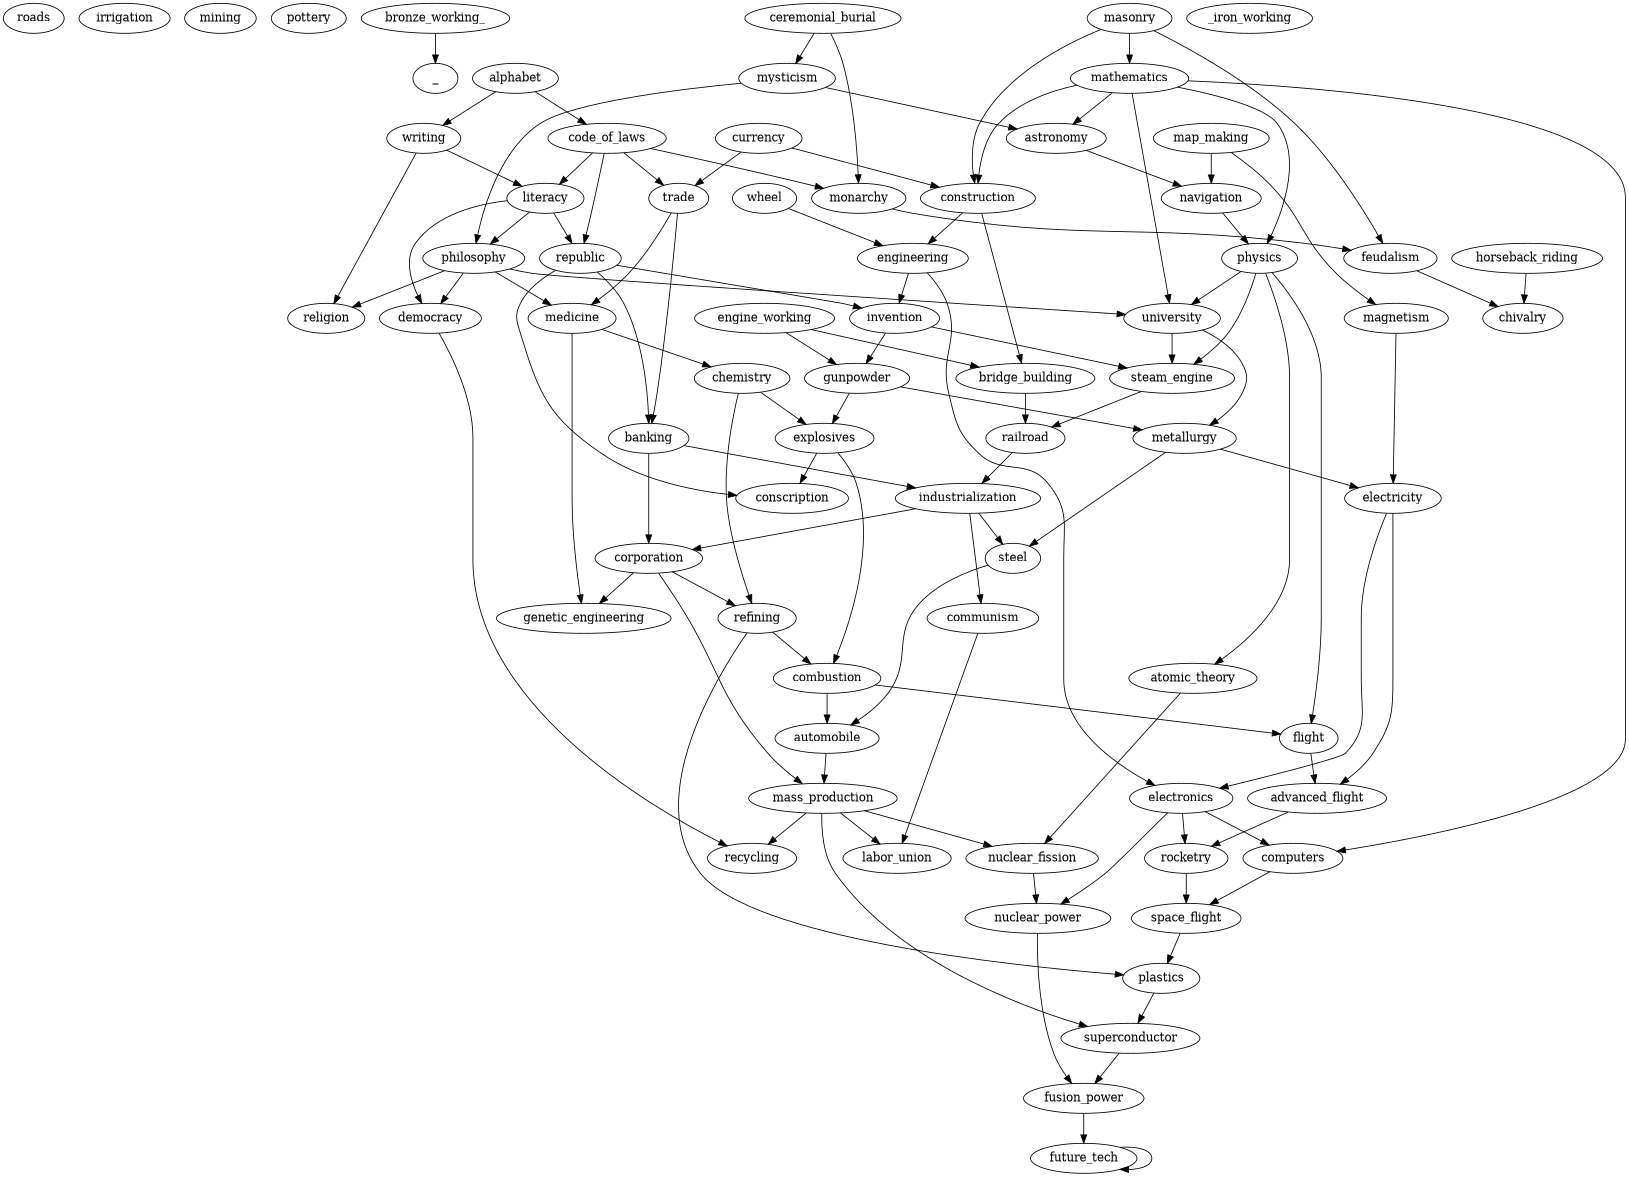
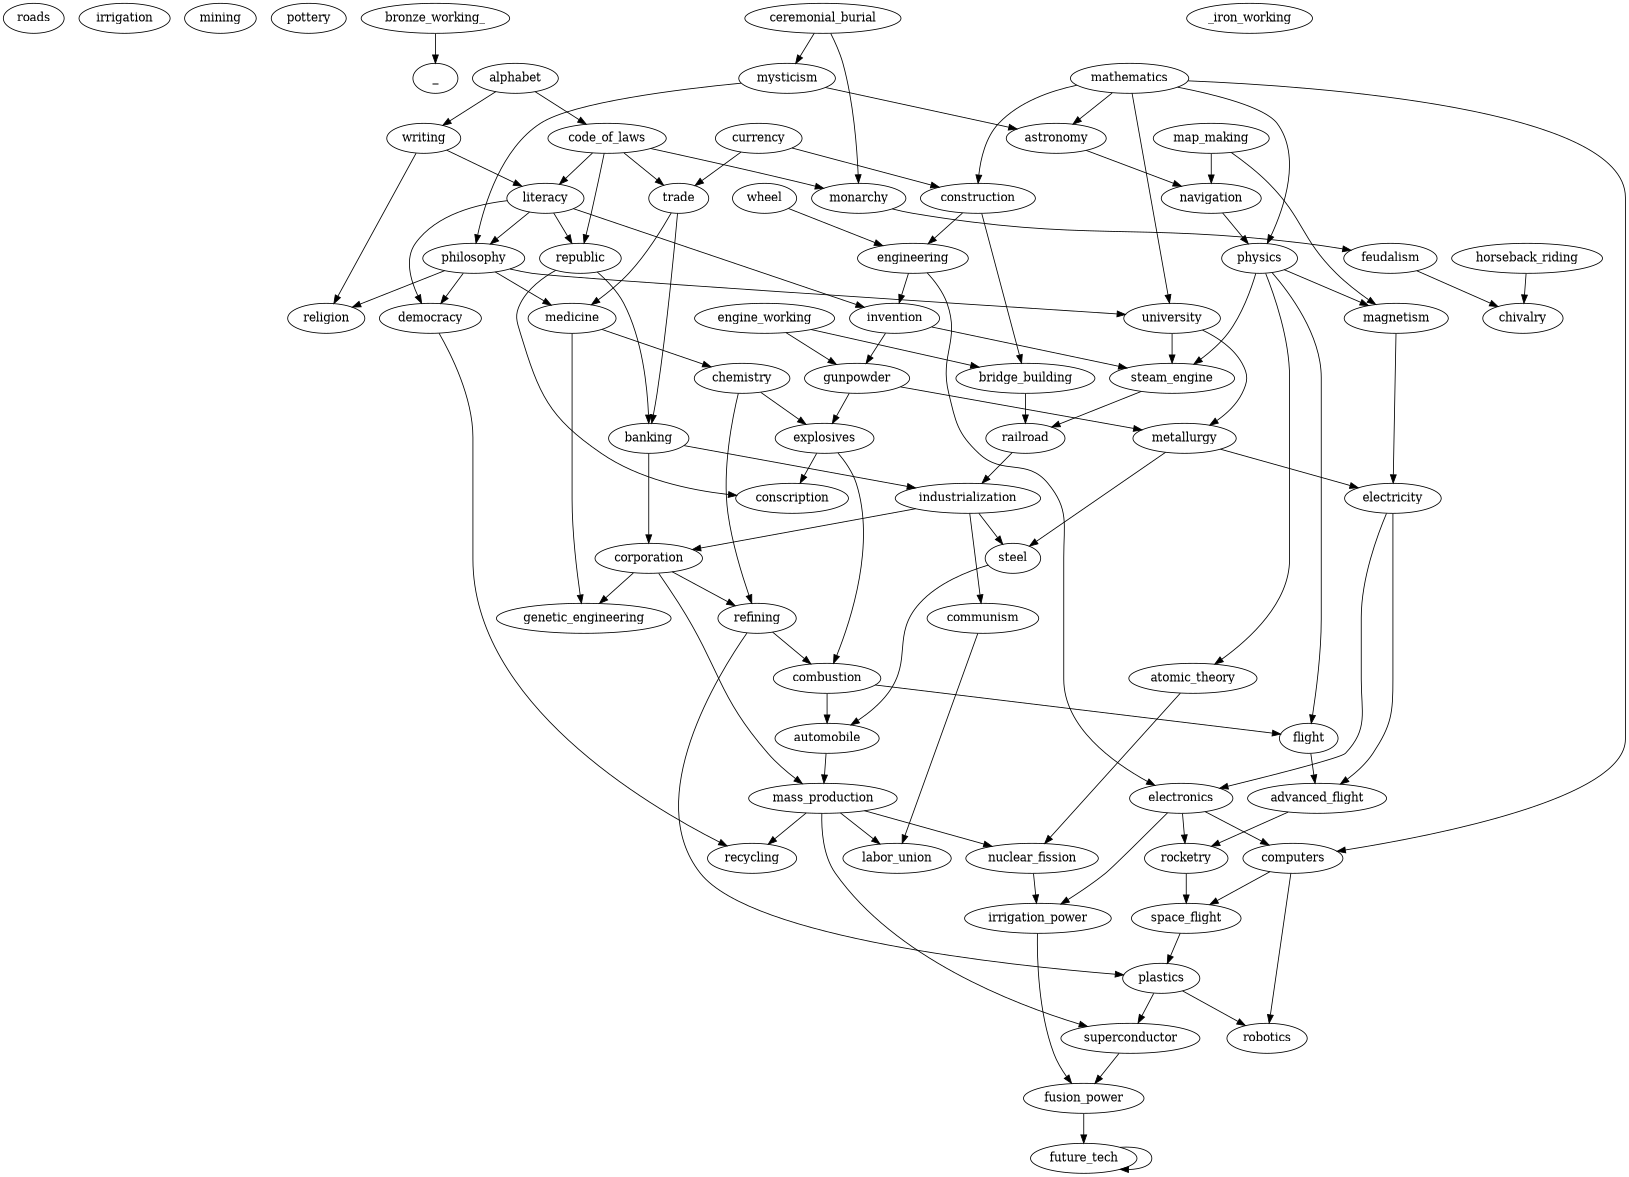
node "masonry": removed
edge "republic" -> "invention": now "literacy" -> "invention"
edge "physics" -> "university": now "physics" -> "magnetism"
node "nuclear_power": label "nuclear_power" -> "irrigation_power"
node "robotics": added
